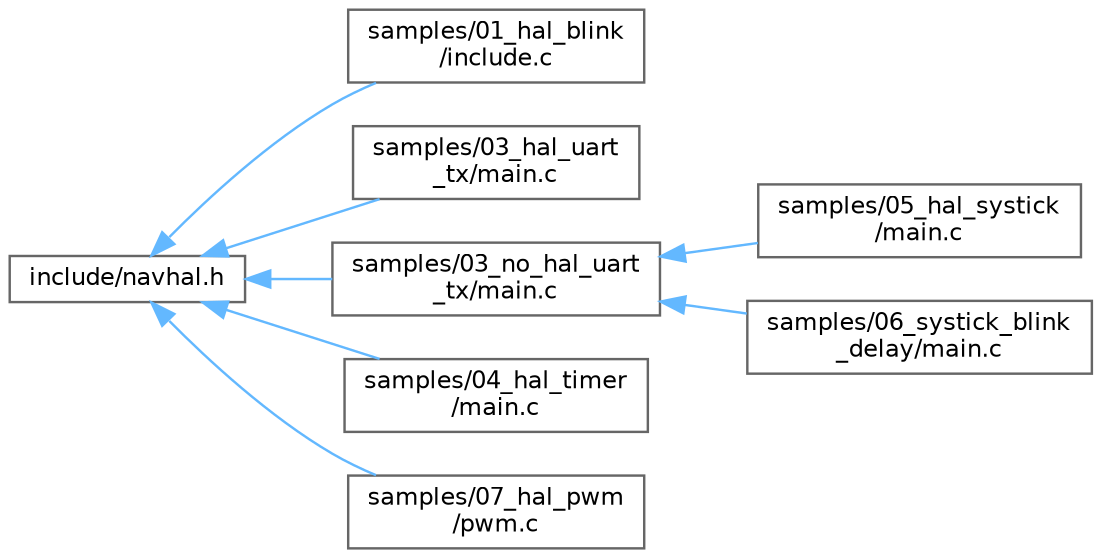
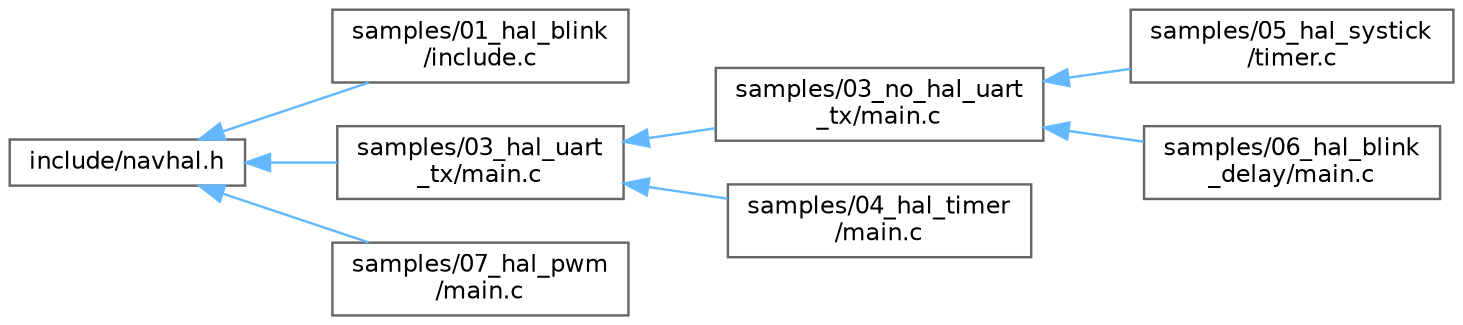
node "samples/05_hal_systick /main.c": label "samples/05_hal_systick /main.c" -> "samples/05_hal_systick /timer.c"
edge "samples/03_no_hal_uart _tx/main.c" -> "include/navhal.h": now "samples/03_no_hal_uart _tx/main.c" -> "samples/03_hal_uart _tx/main.c"
edge "samples/04_hal_timer /main.c" -> "include/navhal.h": now "samples/04_hal_timer /main.c" -> "samples/03_hal_uart _tx/main.c"
node "samples/06_systick_blink _delay/main.c": label "samples/06_systick_blink _delay/main.c" -> "samples/06_hal_blink _delay/main.c"
node "samples/07_hal_pwm /pwm.c": label "samples/07_hal_pwm /pwm.c" -> "samples/07_hal_pwm /main.c"
